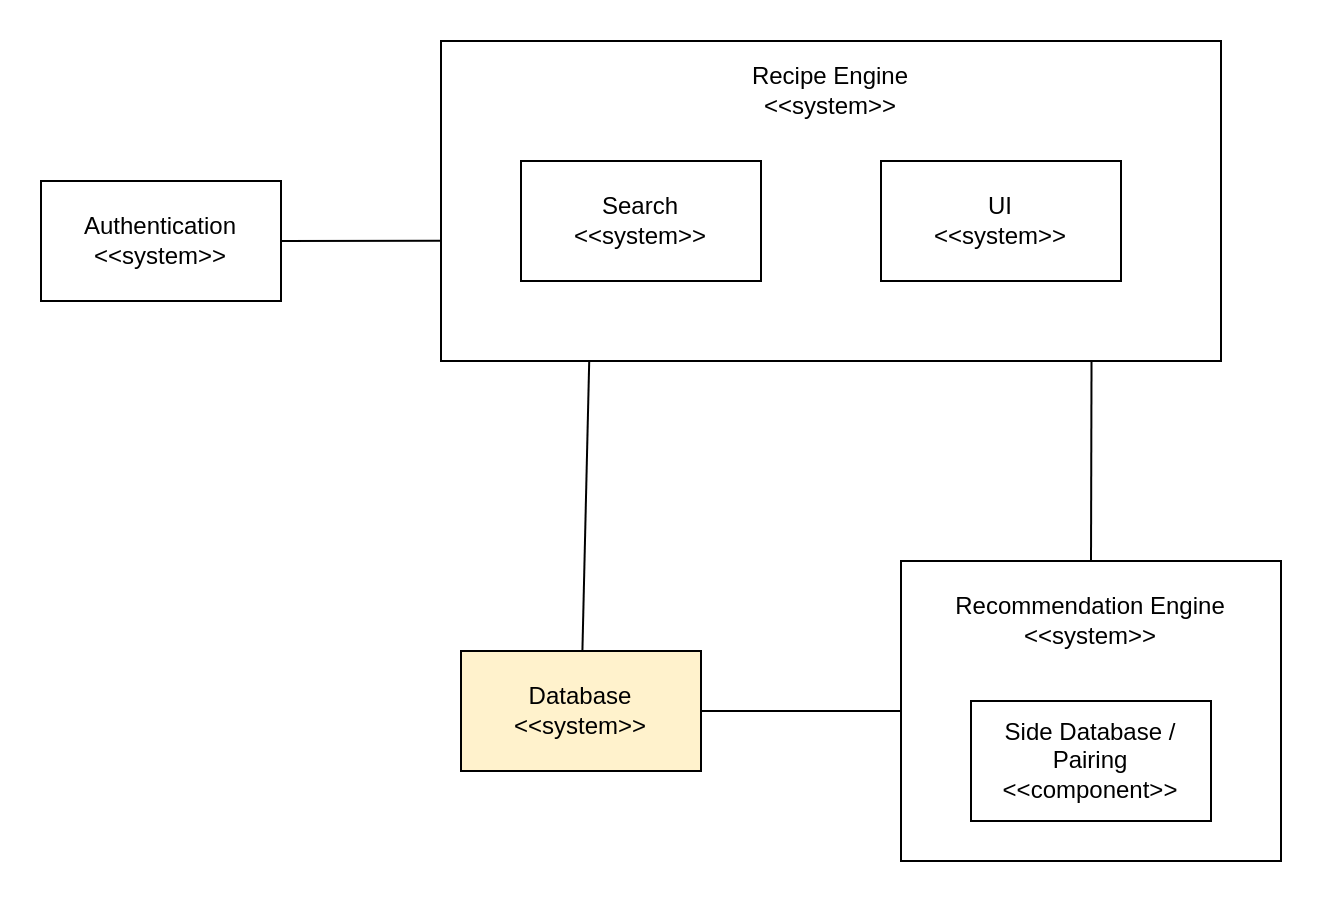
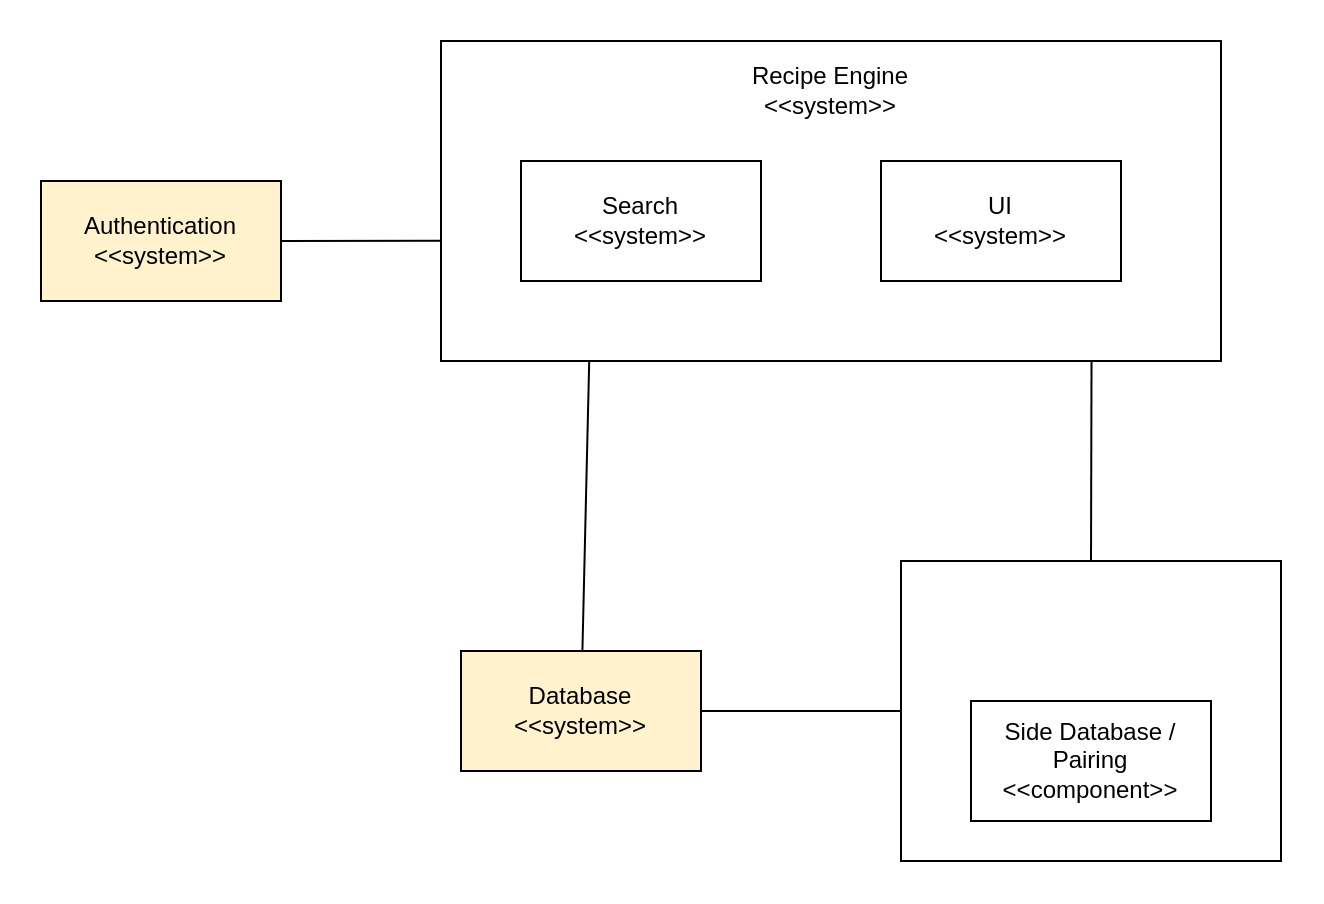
node "Authentication <<system>>": fillcolor #ffffff -> #fff2cc
node "Recommendation Engine <<system>>": removed
